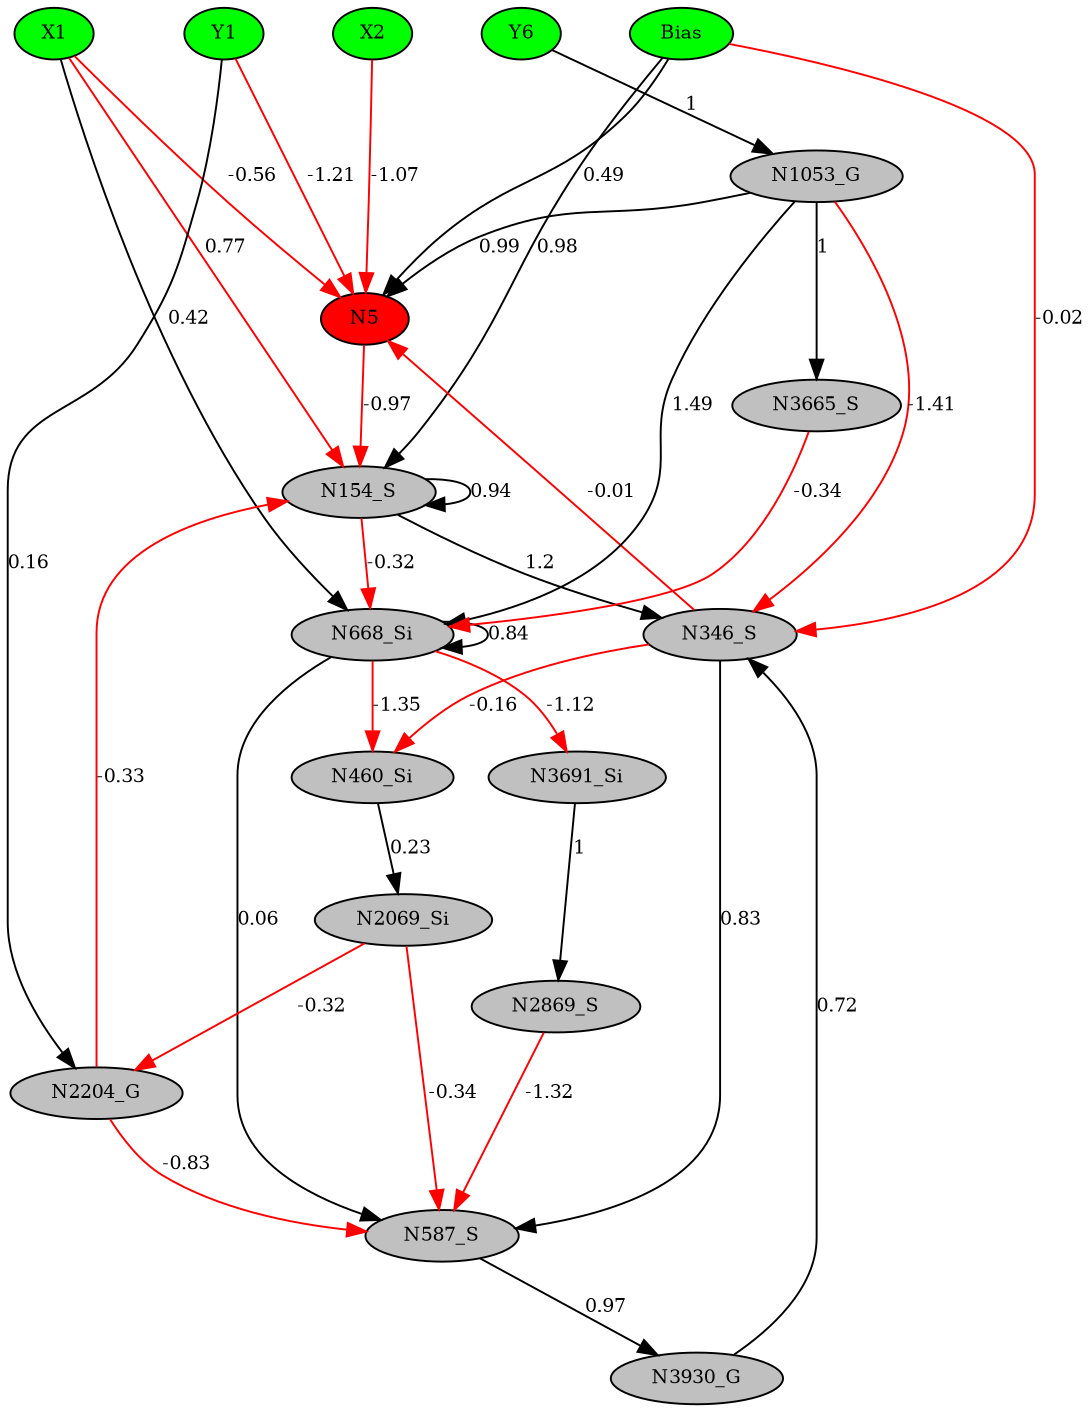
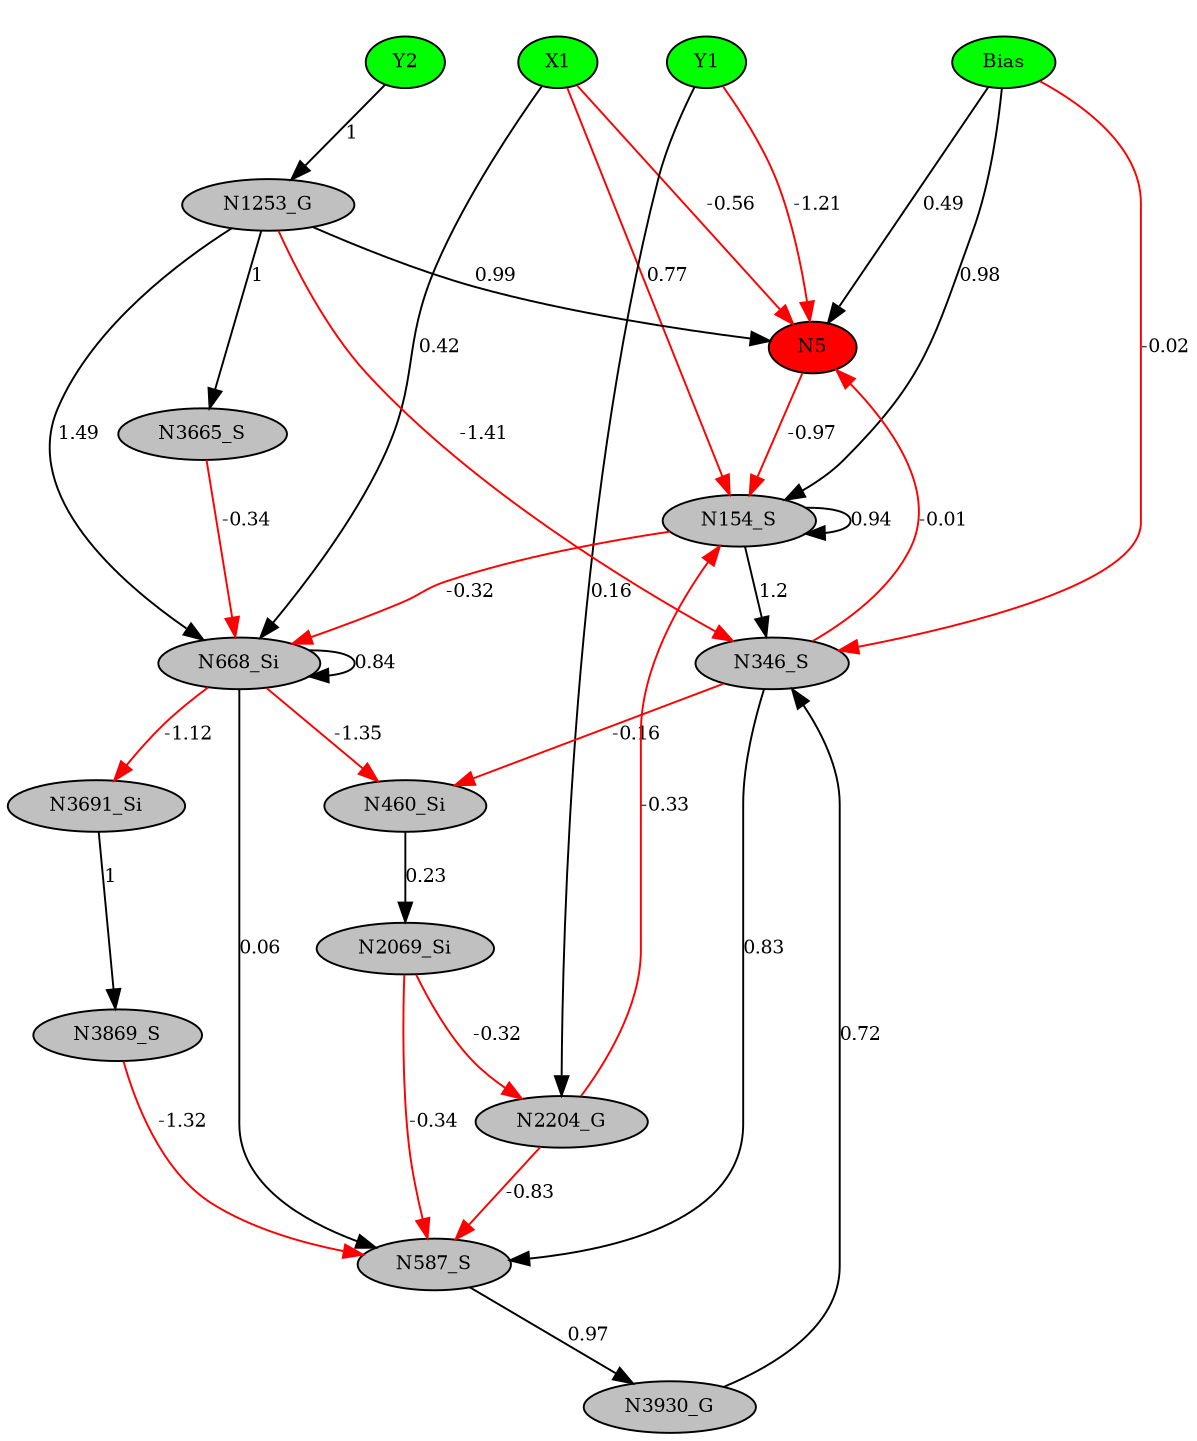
node "X2": removed
node "Y6": label "Y6" -> "Y2"
node "N1053_G": label "N1053_G" -> "N1253_G"
node "N2869_S": label "N2869_S" -> "N3869_S"
